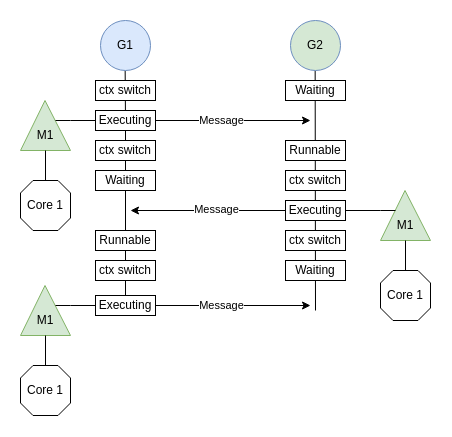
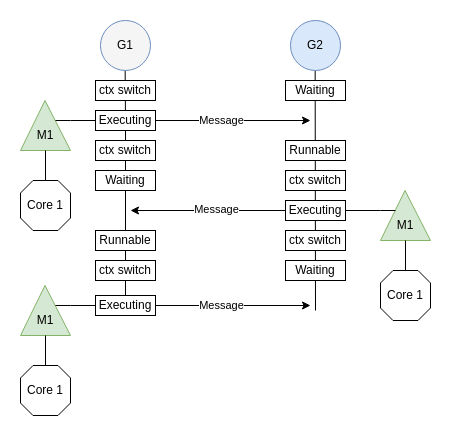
node "G1": fillcolor #dae8fc -> #f5f5f5
node "G2": fillcolor #d5e8d4 -> #dae8fc
